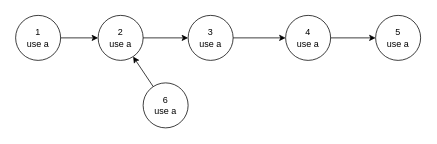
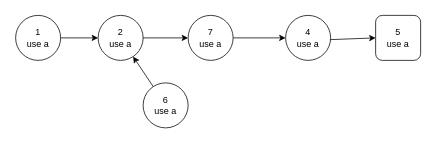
node "3 use a": label "3 use a" -> "7 use a"
node "5 use a": shape ellipse -> rounded rectangle
